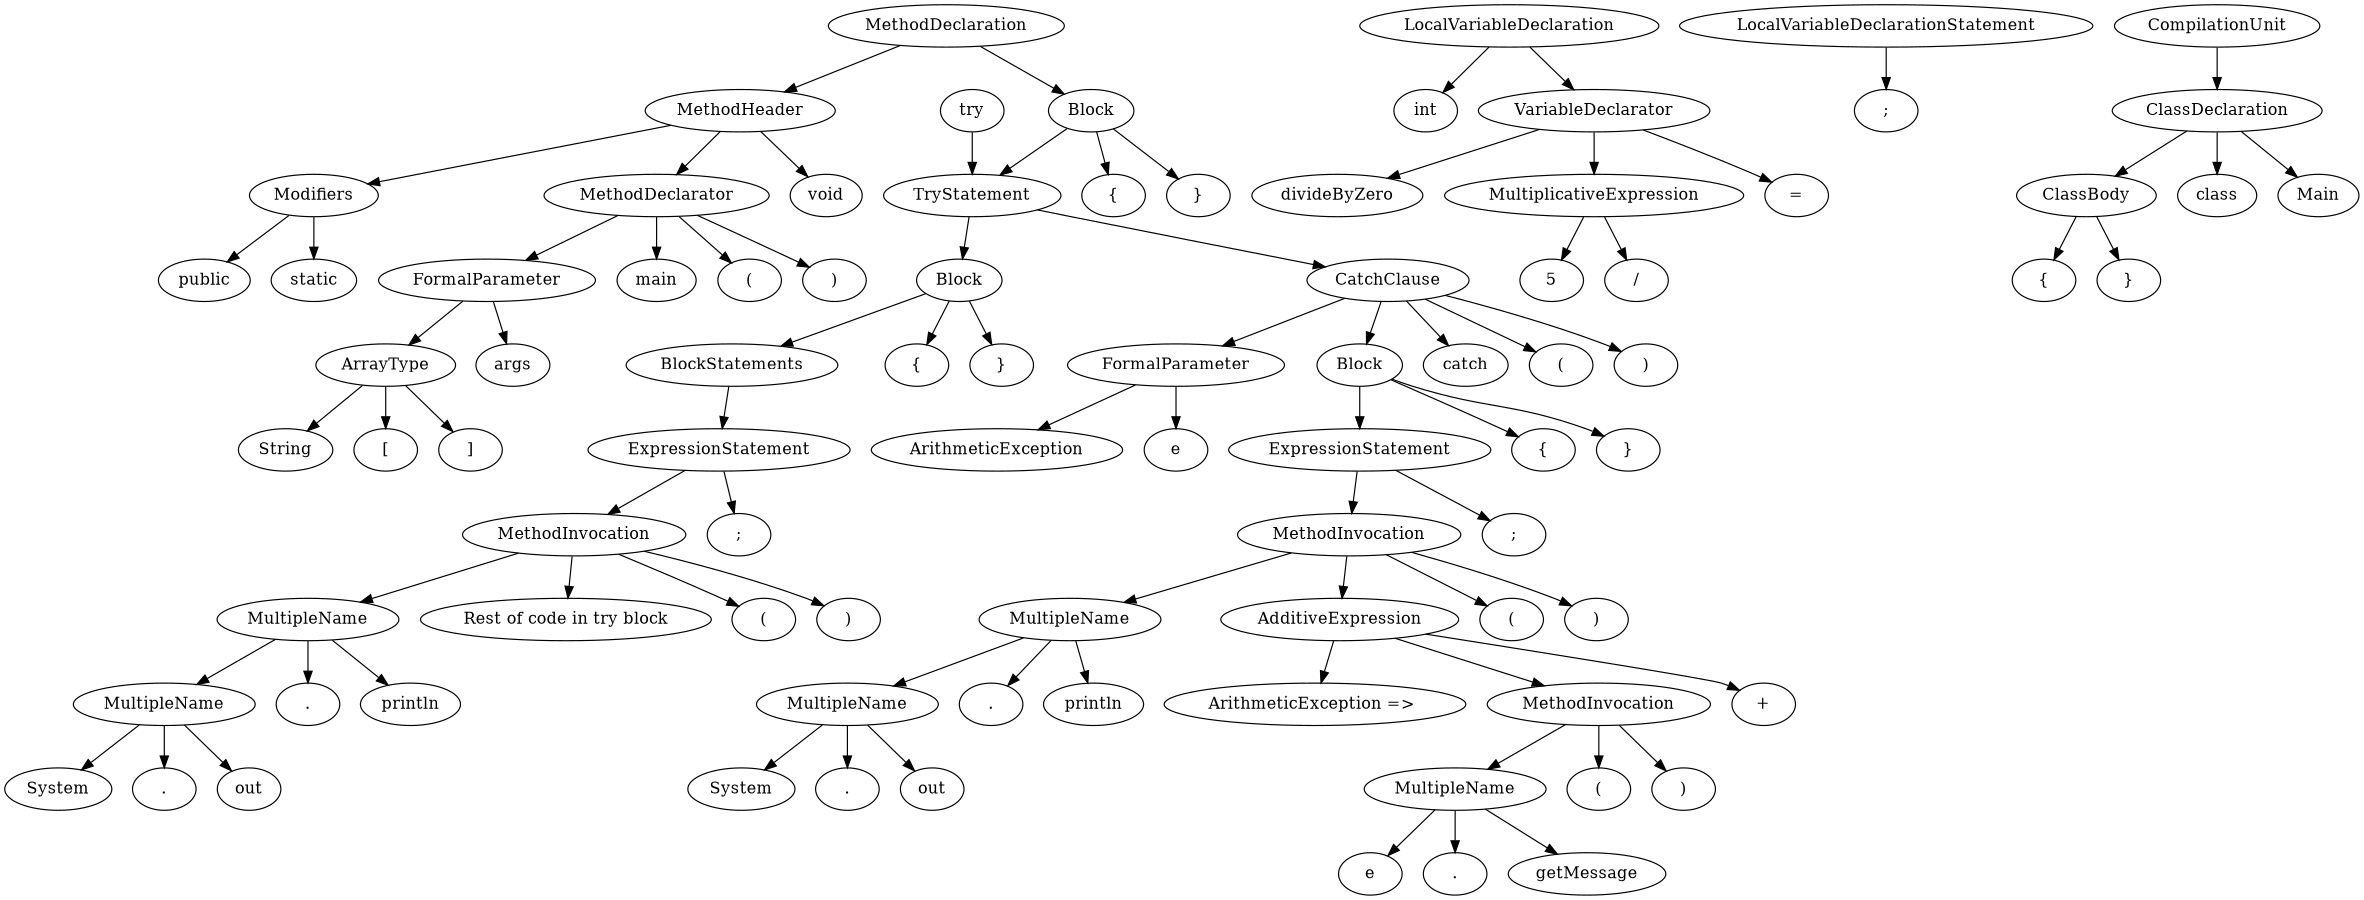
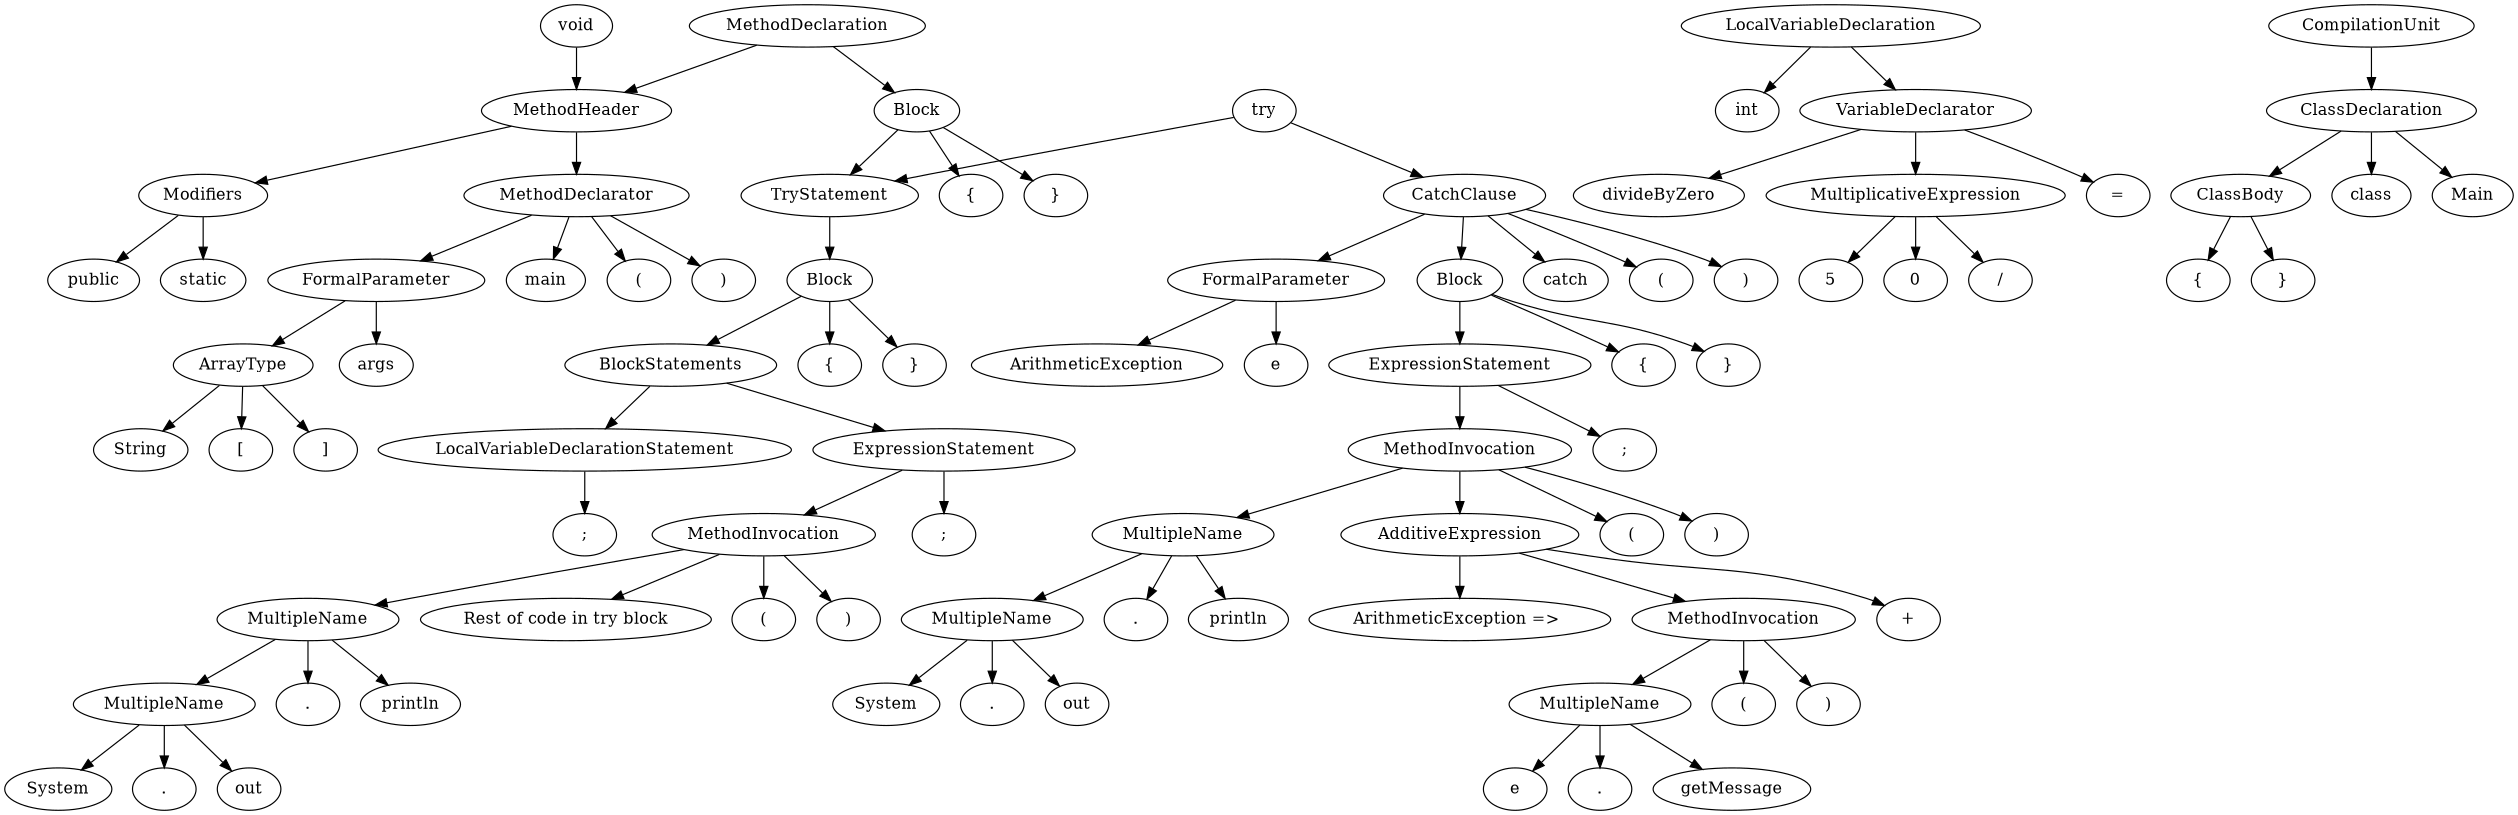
edge "MethodHeader" -> "void": reversed
edge "TryStatement" -> "CatchClause": now "try" -> "CatchClause"
node "0": added
edge "BlockStatements" -> "LocalVariableDeclarationStatement": added
